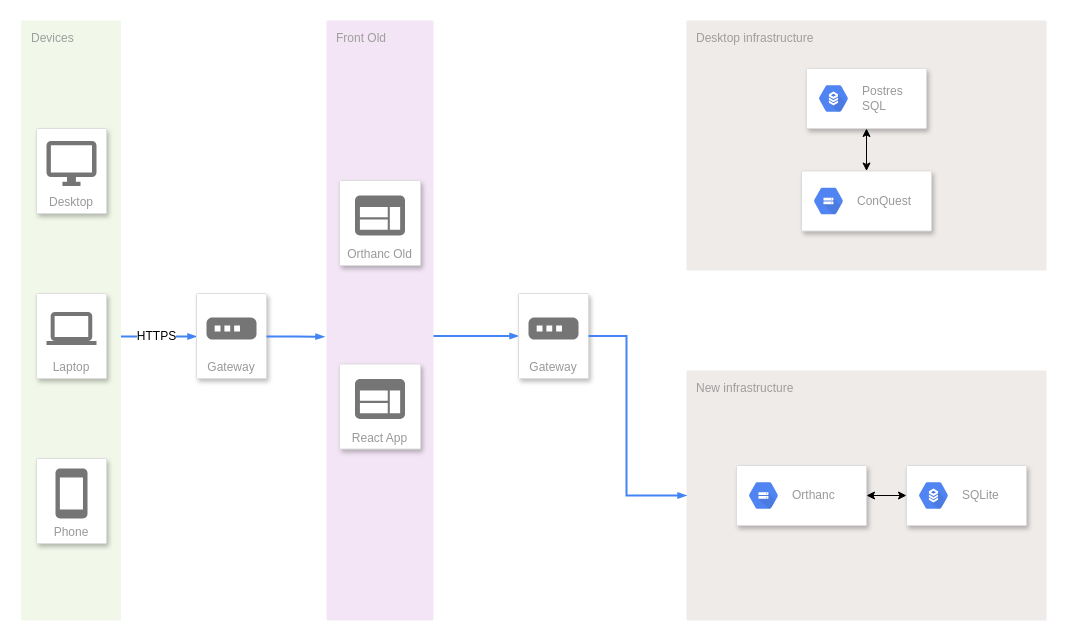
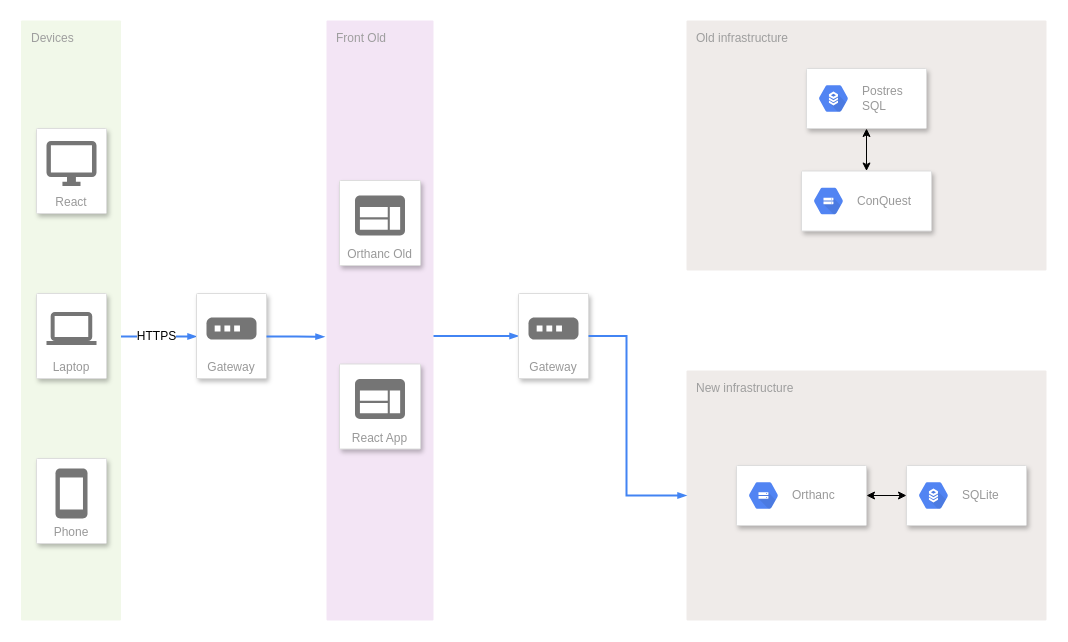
node "Desktop infrastructure": label "Desktop infrastructure" -> "Old infrastructure"
node "Desktop": label "Desktop" -> "React"
